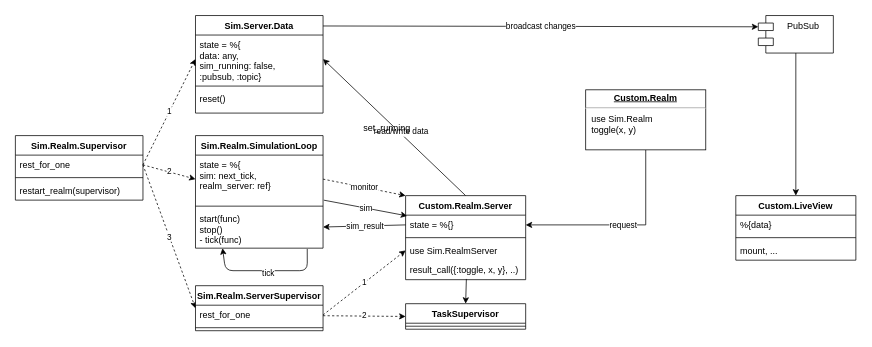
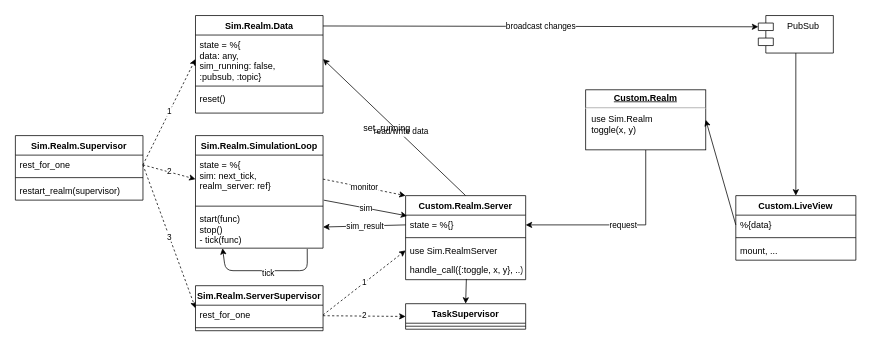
node "Sim.Server.Data": label "Sim.Server.Data" -> "Sim.Realm.Data"
edge "%{data}" -> "Custom.Realm use Sim.Realm toggle(x, y)": added
node "result_call({:toggle, x, y}, ..)": label "result_call({:toggle, x, y}, ..)" -> "handle_call({:toggle, x, y}, ..)"
